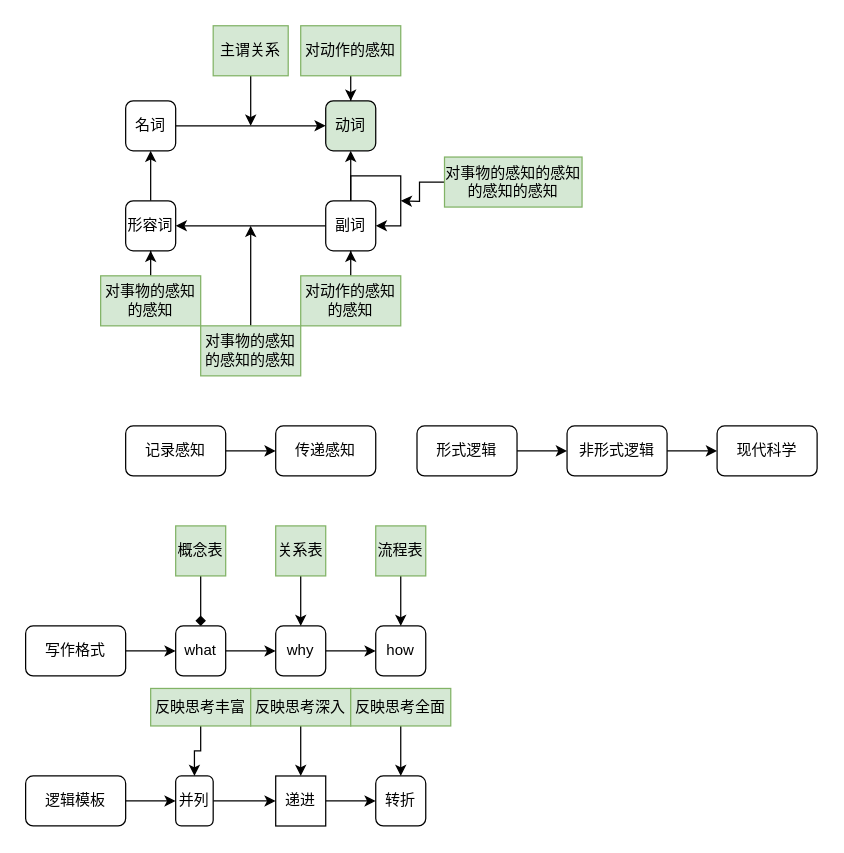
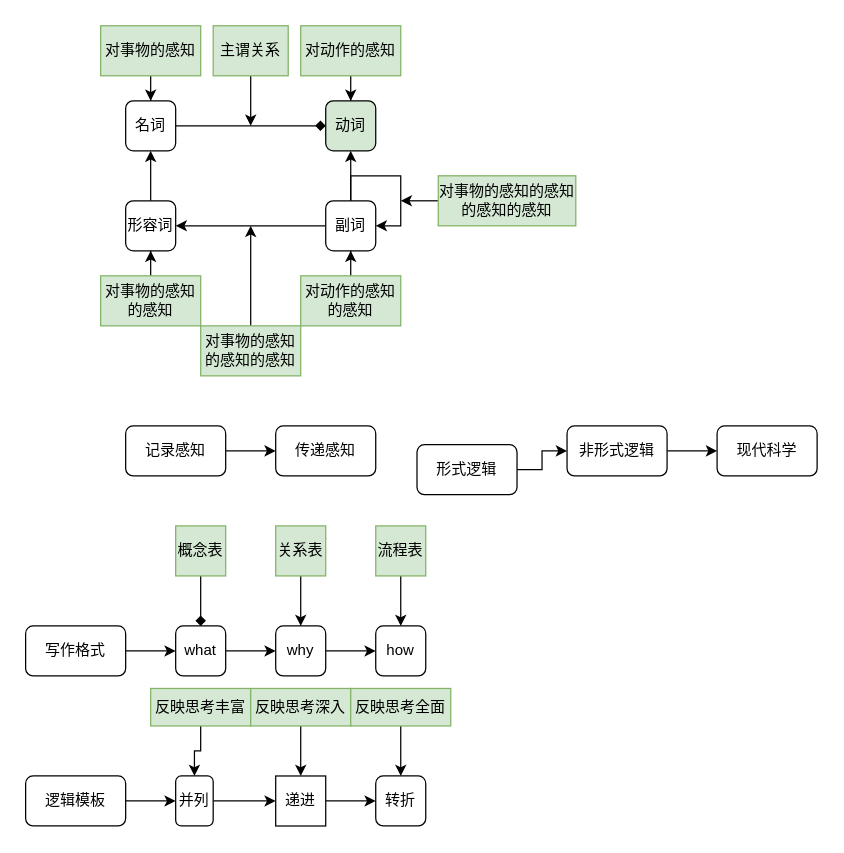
node "对事物的感知": added
edge "对事物的感知" -> "名词": added
edge "名词" -> "动词": arrowhead classic -> diamond
node "对事物的感知的感知的感知的感知": moved (513, 182) -> (507, 201)
node "形式逻辑": moved (467, 451) -> (467, 469)
